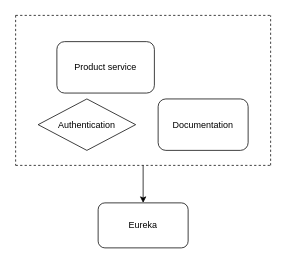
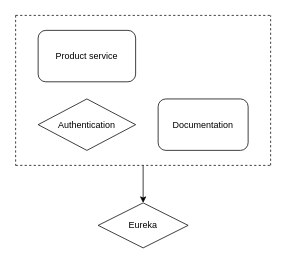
node "Product service": moved (105, 67) -> (87, 56)
node "Eureka": shape rounded rectangle -> diamond
